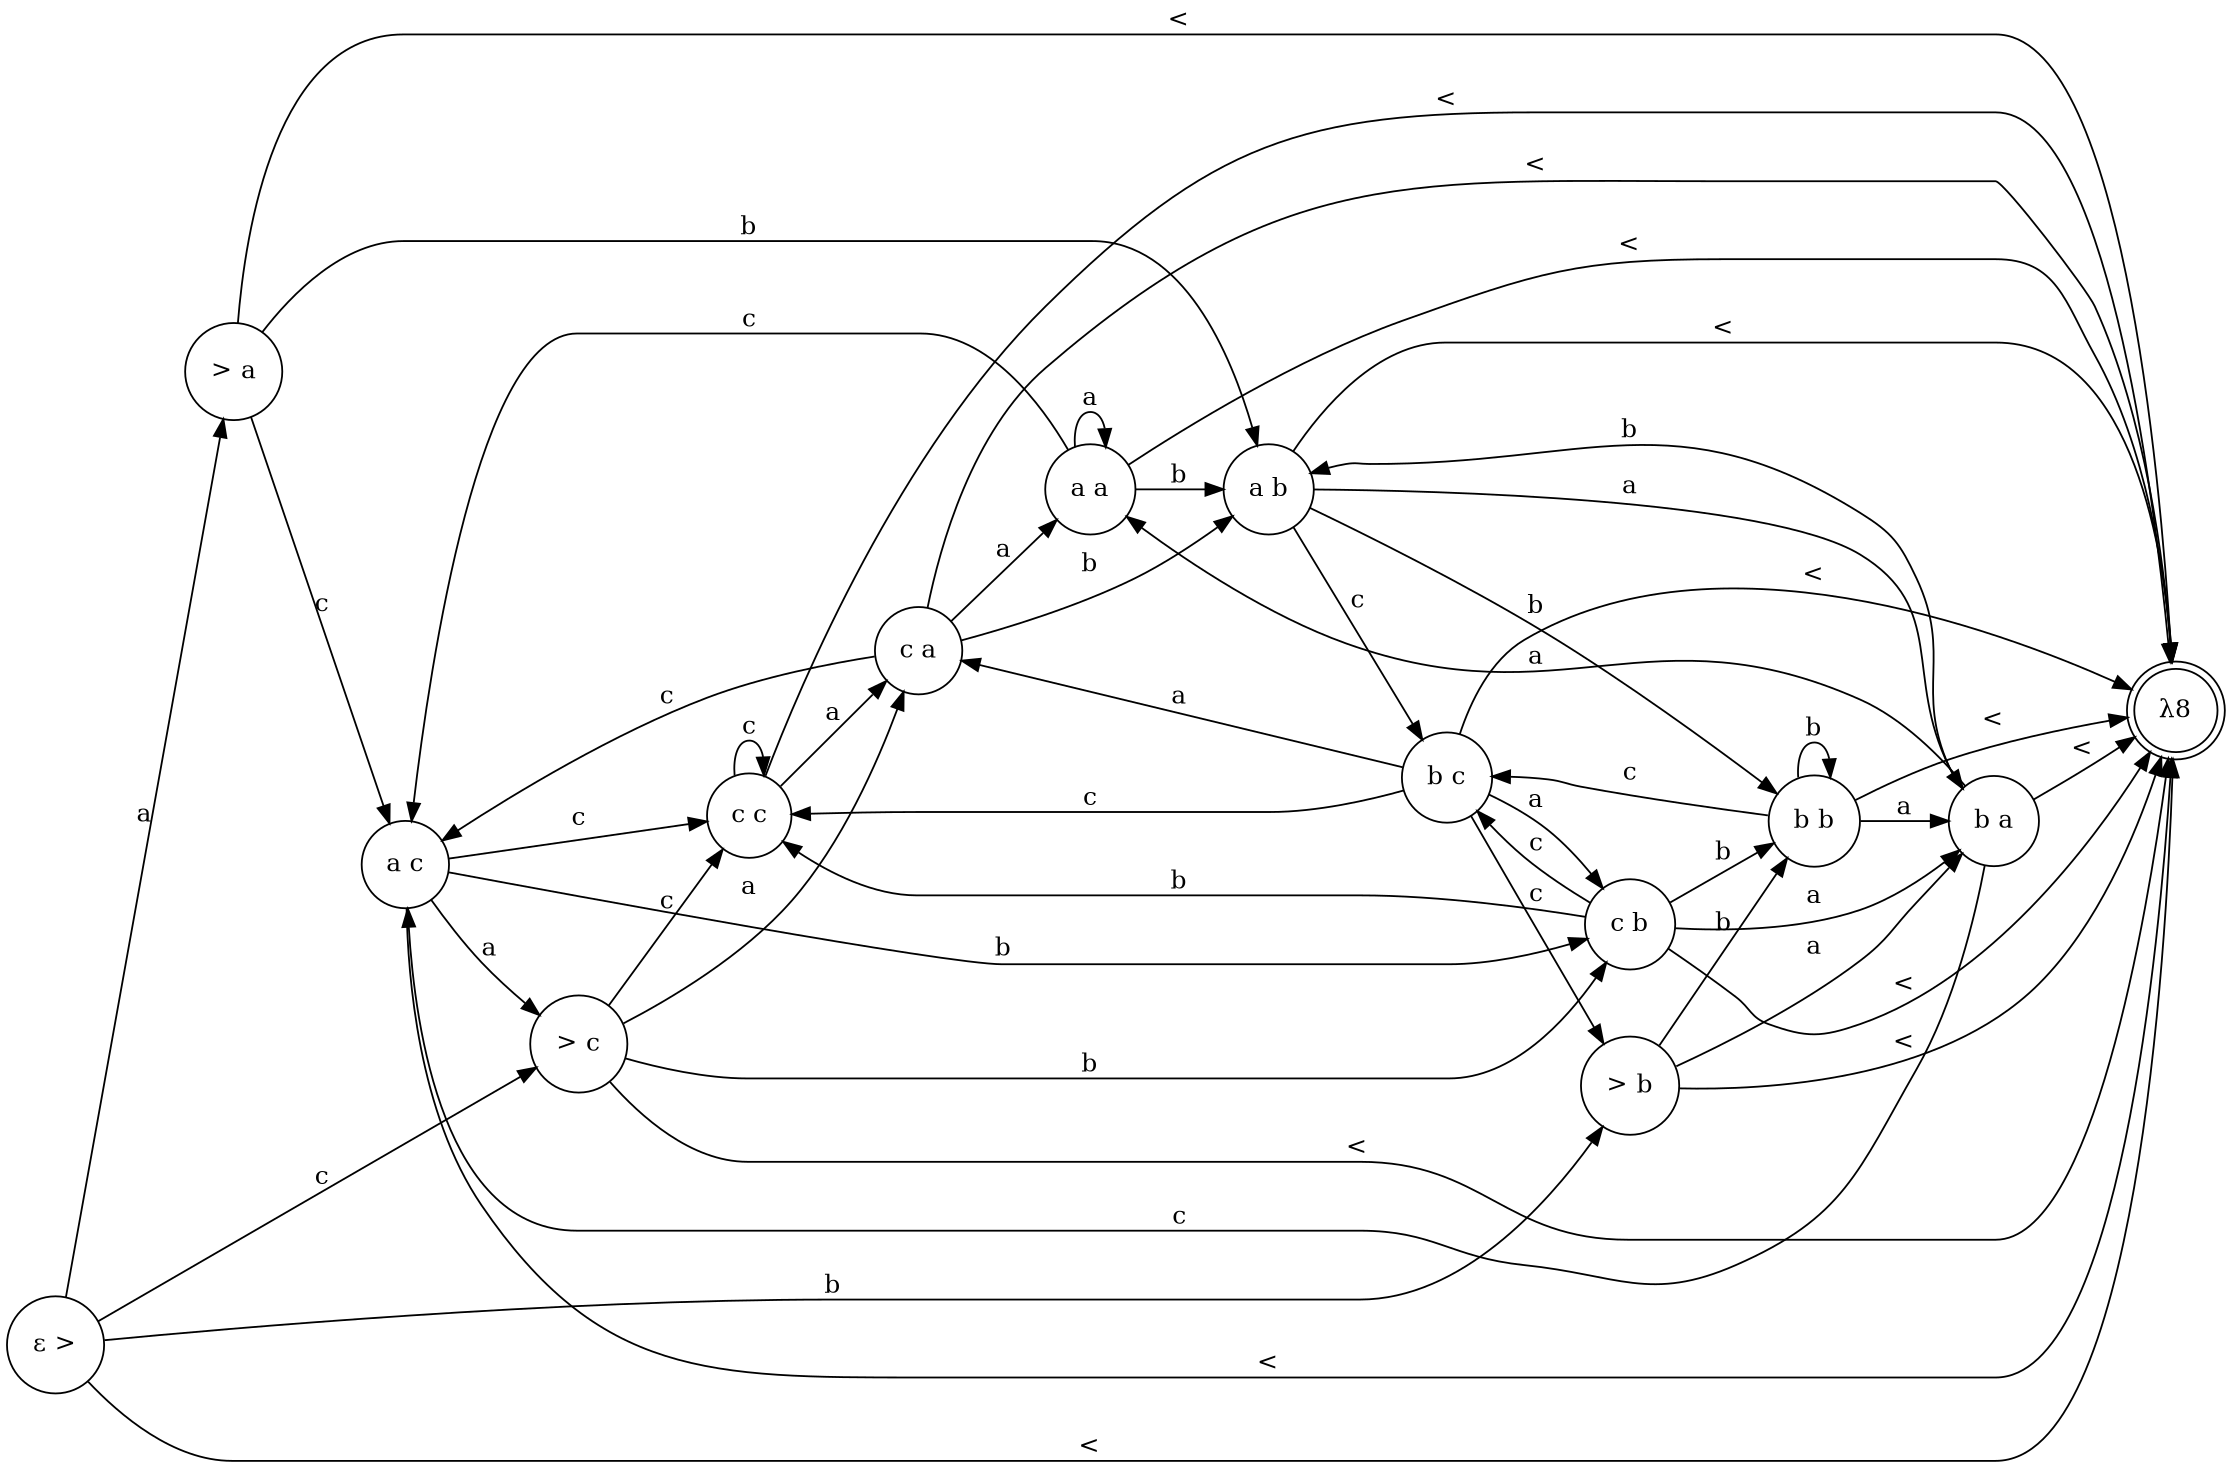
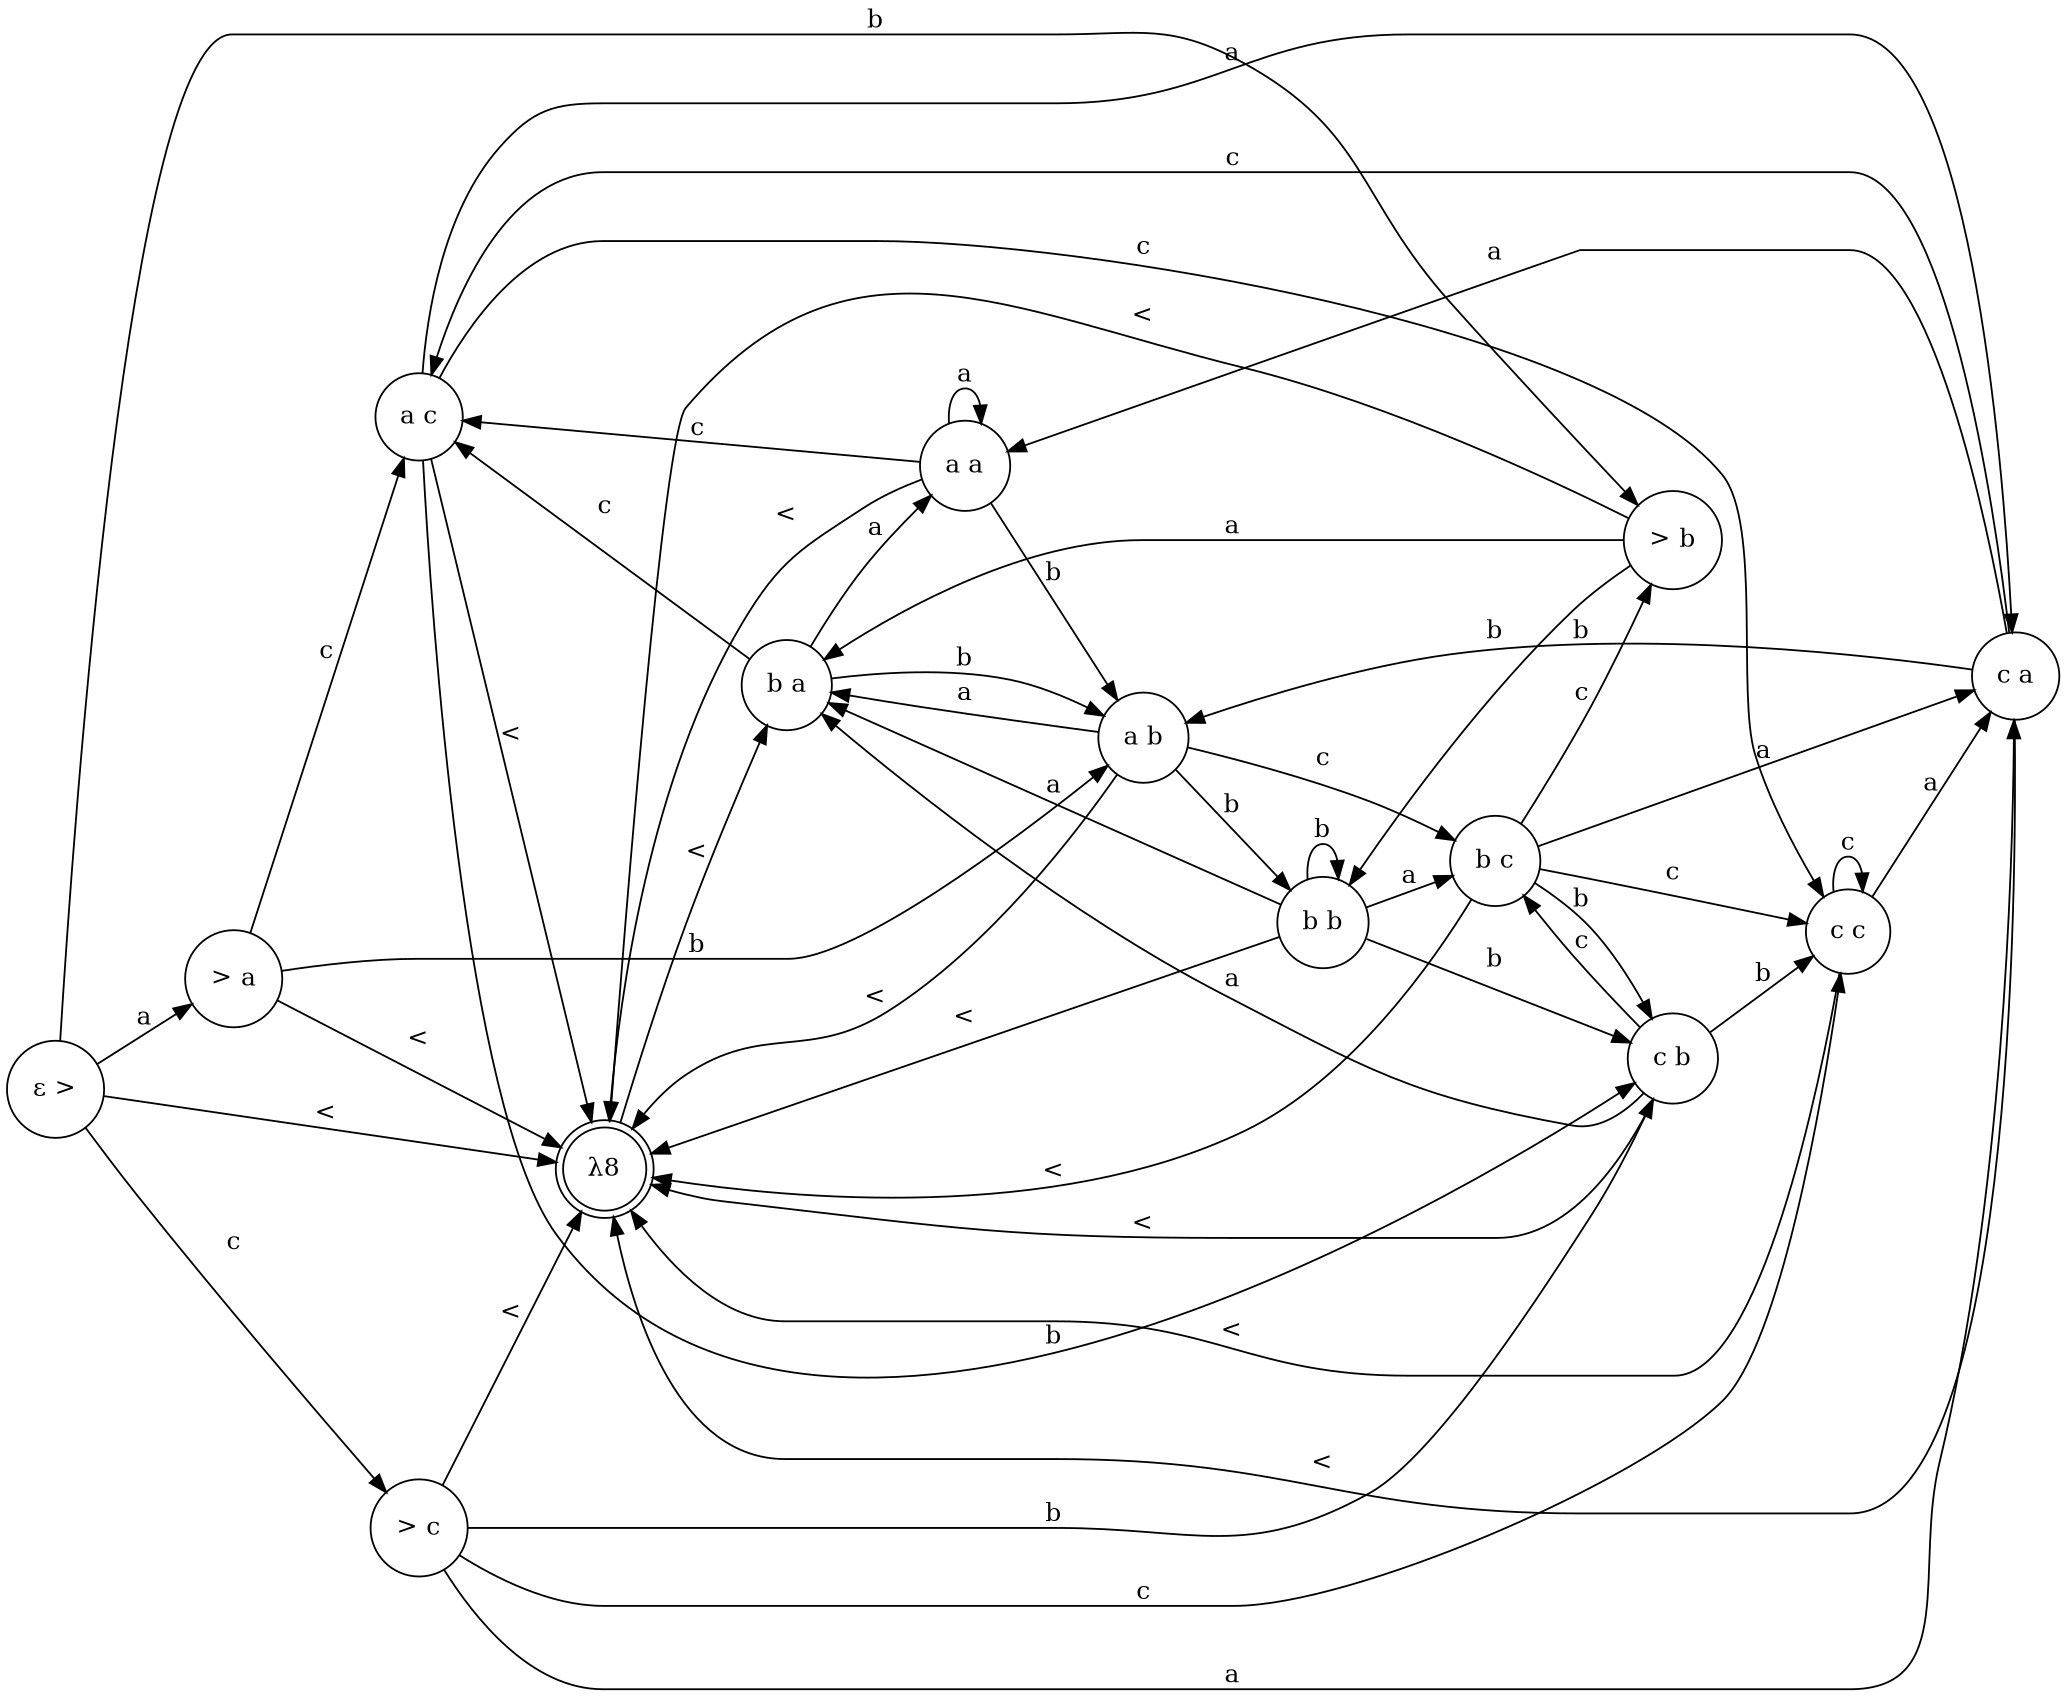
edge "b b" -> "b c": label "c" -> "a"
edge "b a" -> "λ8": reversed
edge "b c" -> "c b": label "a" -> "b"
edge "c b" -> "b b": reversed
edge "a c" -> "> c": now "a c" -> "c a"
